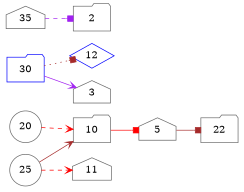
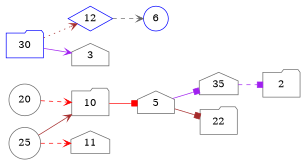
node "6": added
edge "30" -> "12": arrowhead box -> vee
edge "5" -> "35": added
